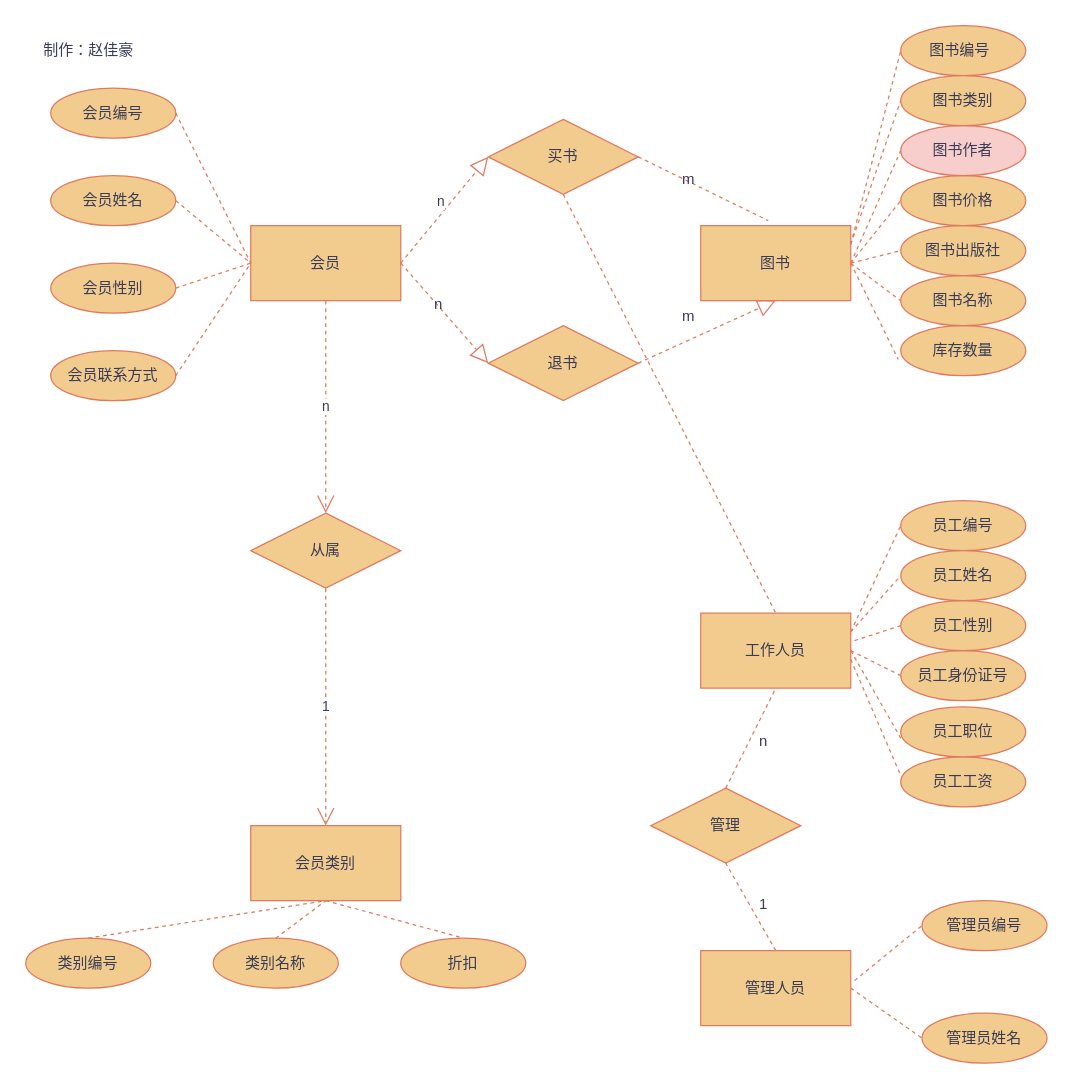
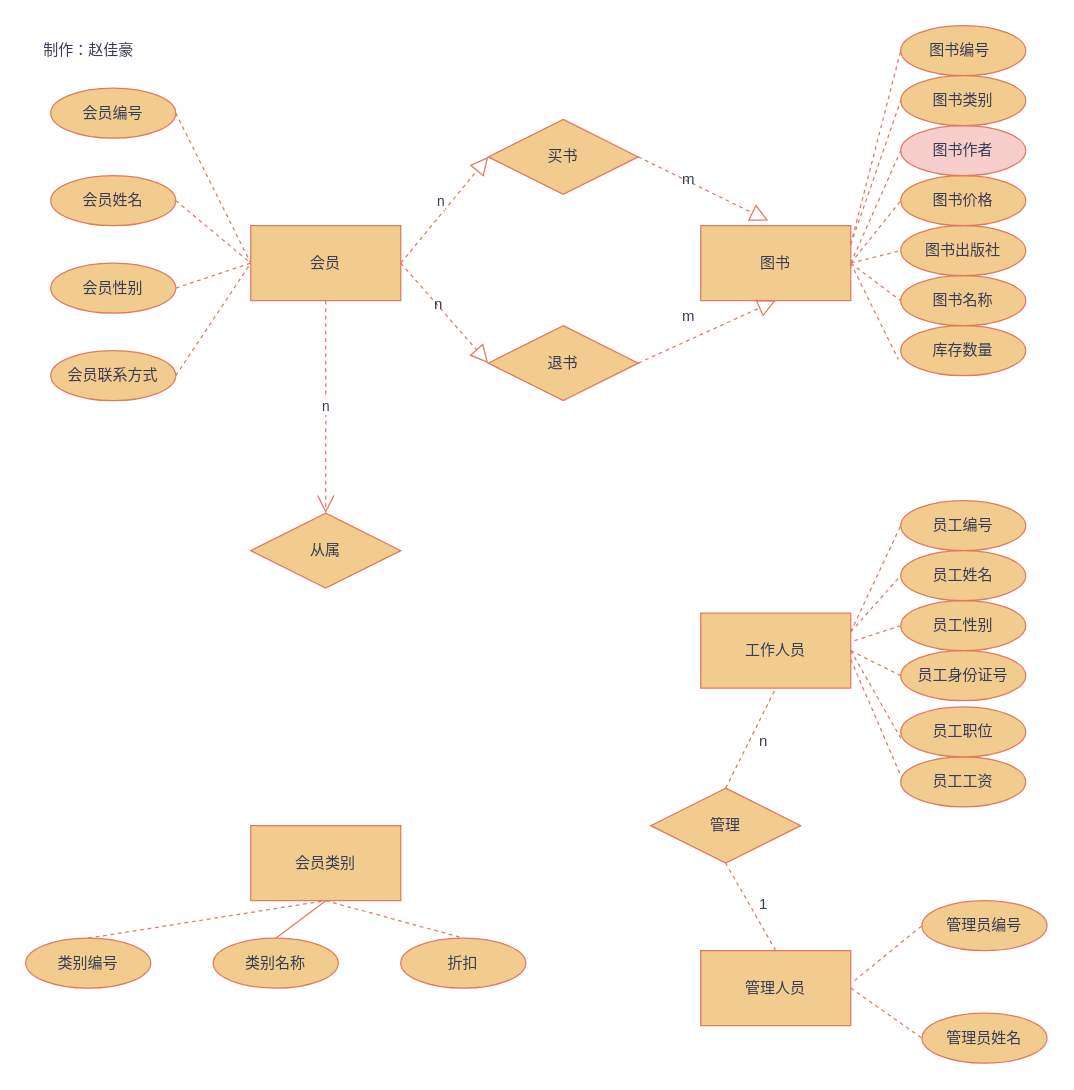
edge "买书" -- "图书": arrowhead none -> block
edge "买书" -- "工作人员": removed
edge "从属" -> "会员类别": removed, label "1"
edge "会员类别" -- "类别名称": style dashed -> solid
